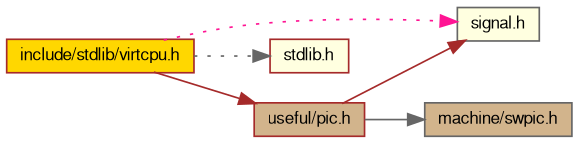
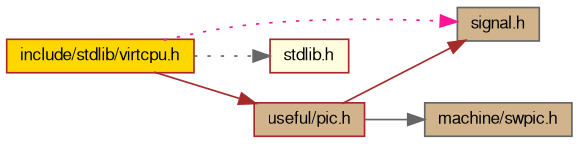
node "signal.h": fillcolor lightyellow -> tan
